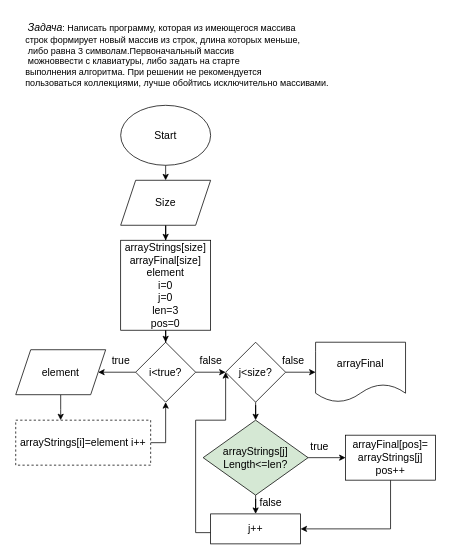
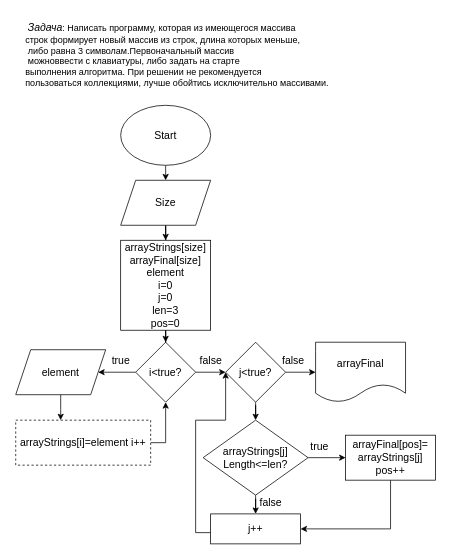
node "j<size?": label "j<size?" -> "j<true?"
node "arrayStrings[j] Length<=len?": fillcolor #d5e8d4 -> #ffffff
